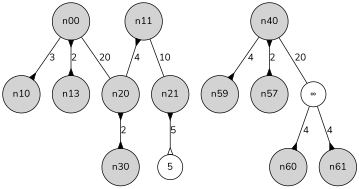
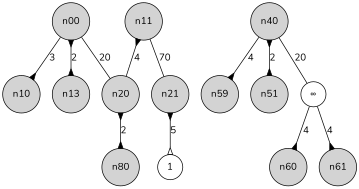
edge "n11" -- "n21": label "10" -> "70"
node "n57": label "n57" -> "n51"
node "n30": label "n30" -> "n80"
node "5": label "5" -> "1"
